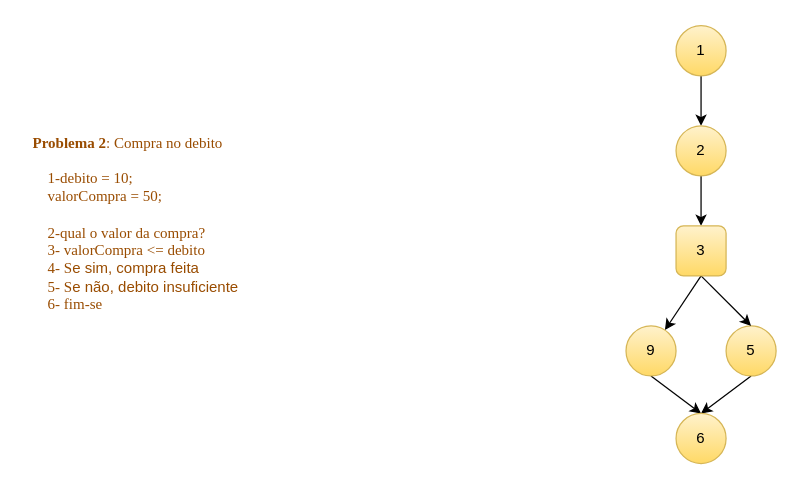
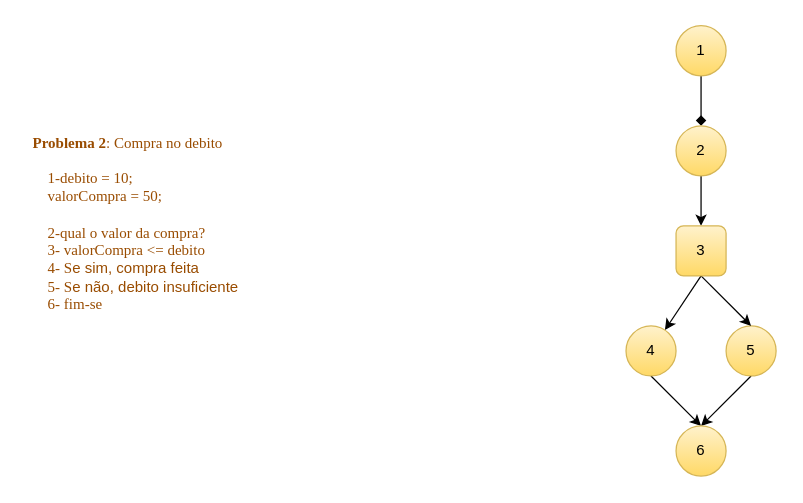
edge "1" -> "2": arrowhead classic -> diamond
node "9": label "9" -> "4"
node "6": moved (701, 438) -> (701, 451)
